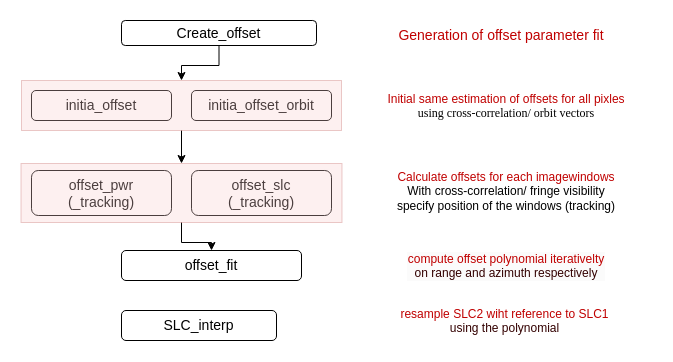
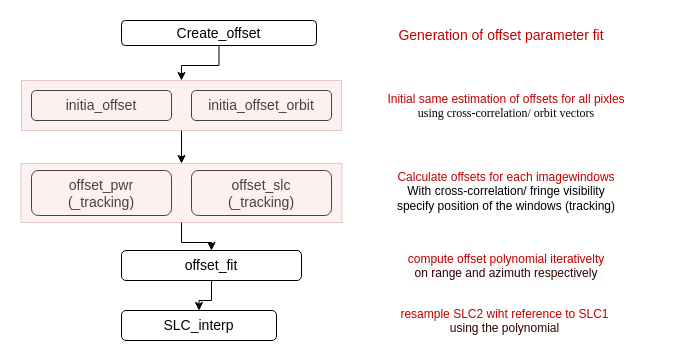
edge "offset_fit" -> "SLC_interp": added
